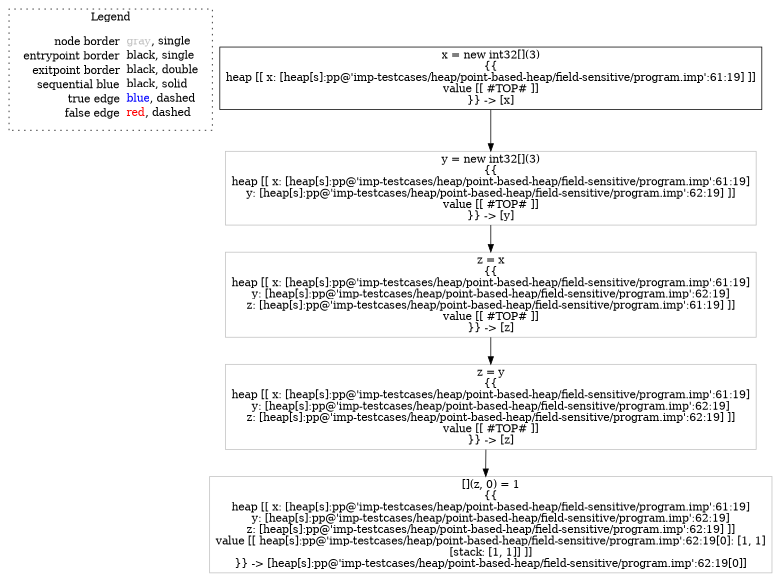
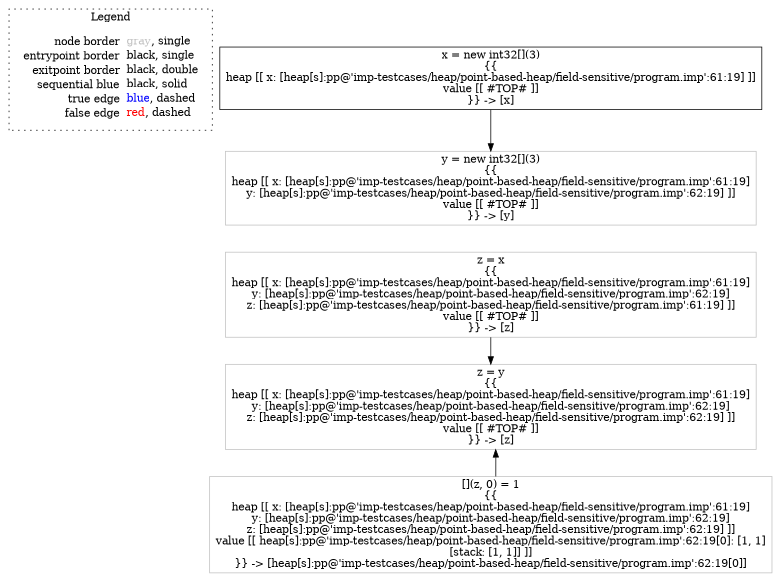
edge "y = new int32[](3)" -> "z = x": removed
edge "z = y" -> "[](z, 0) = 1": reversed
